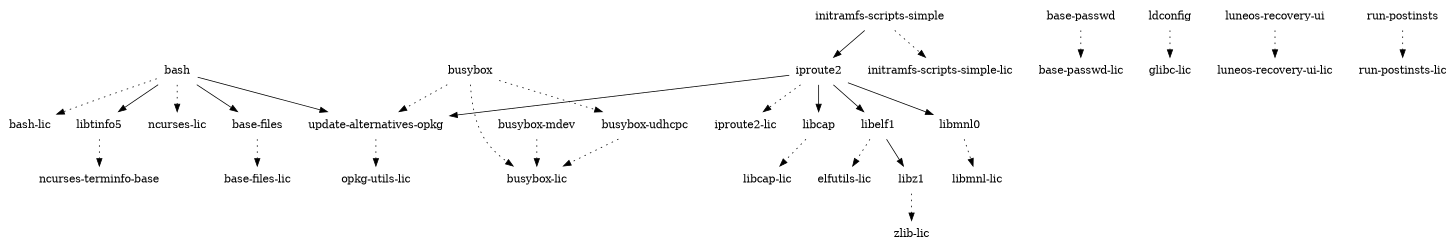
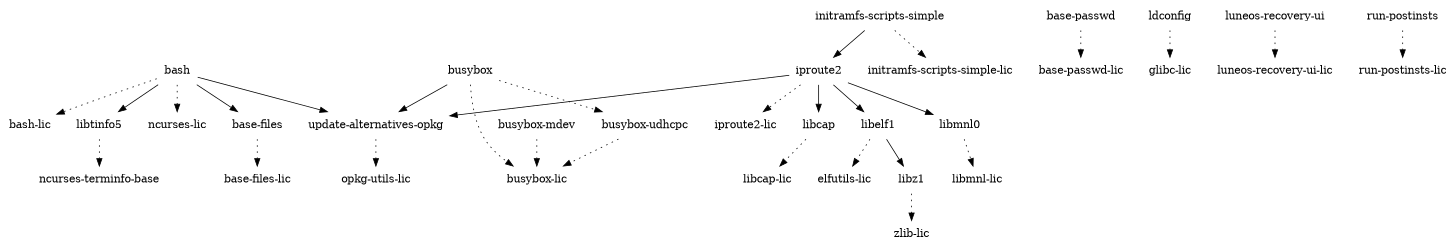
edge "busybox" -> "update-alternatives-opkg": style dotted -> solid
